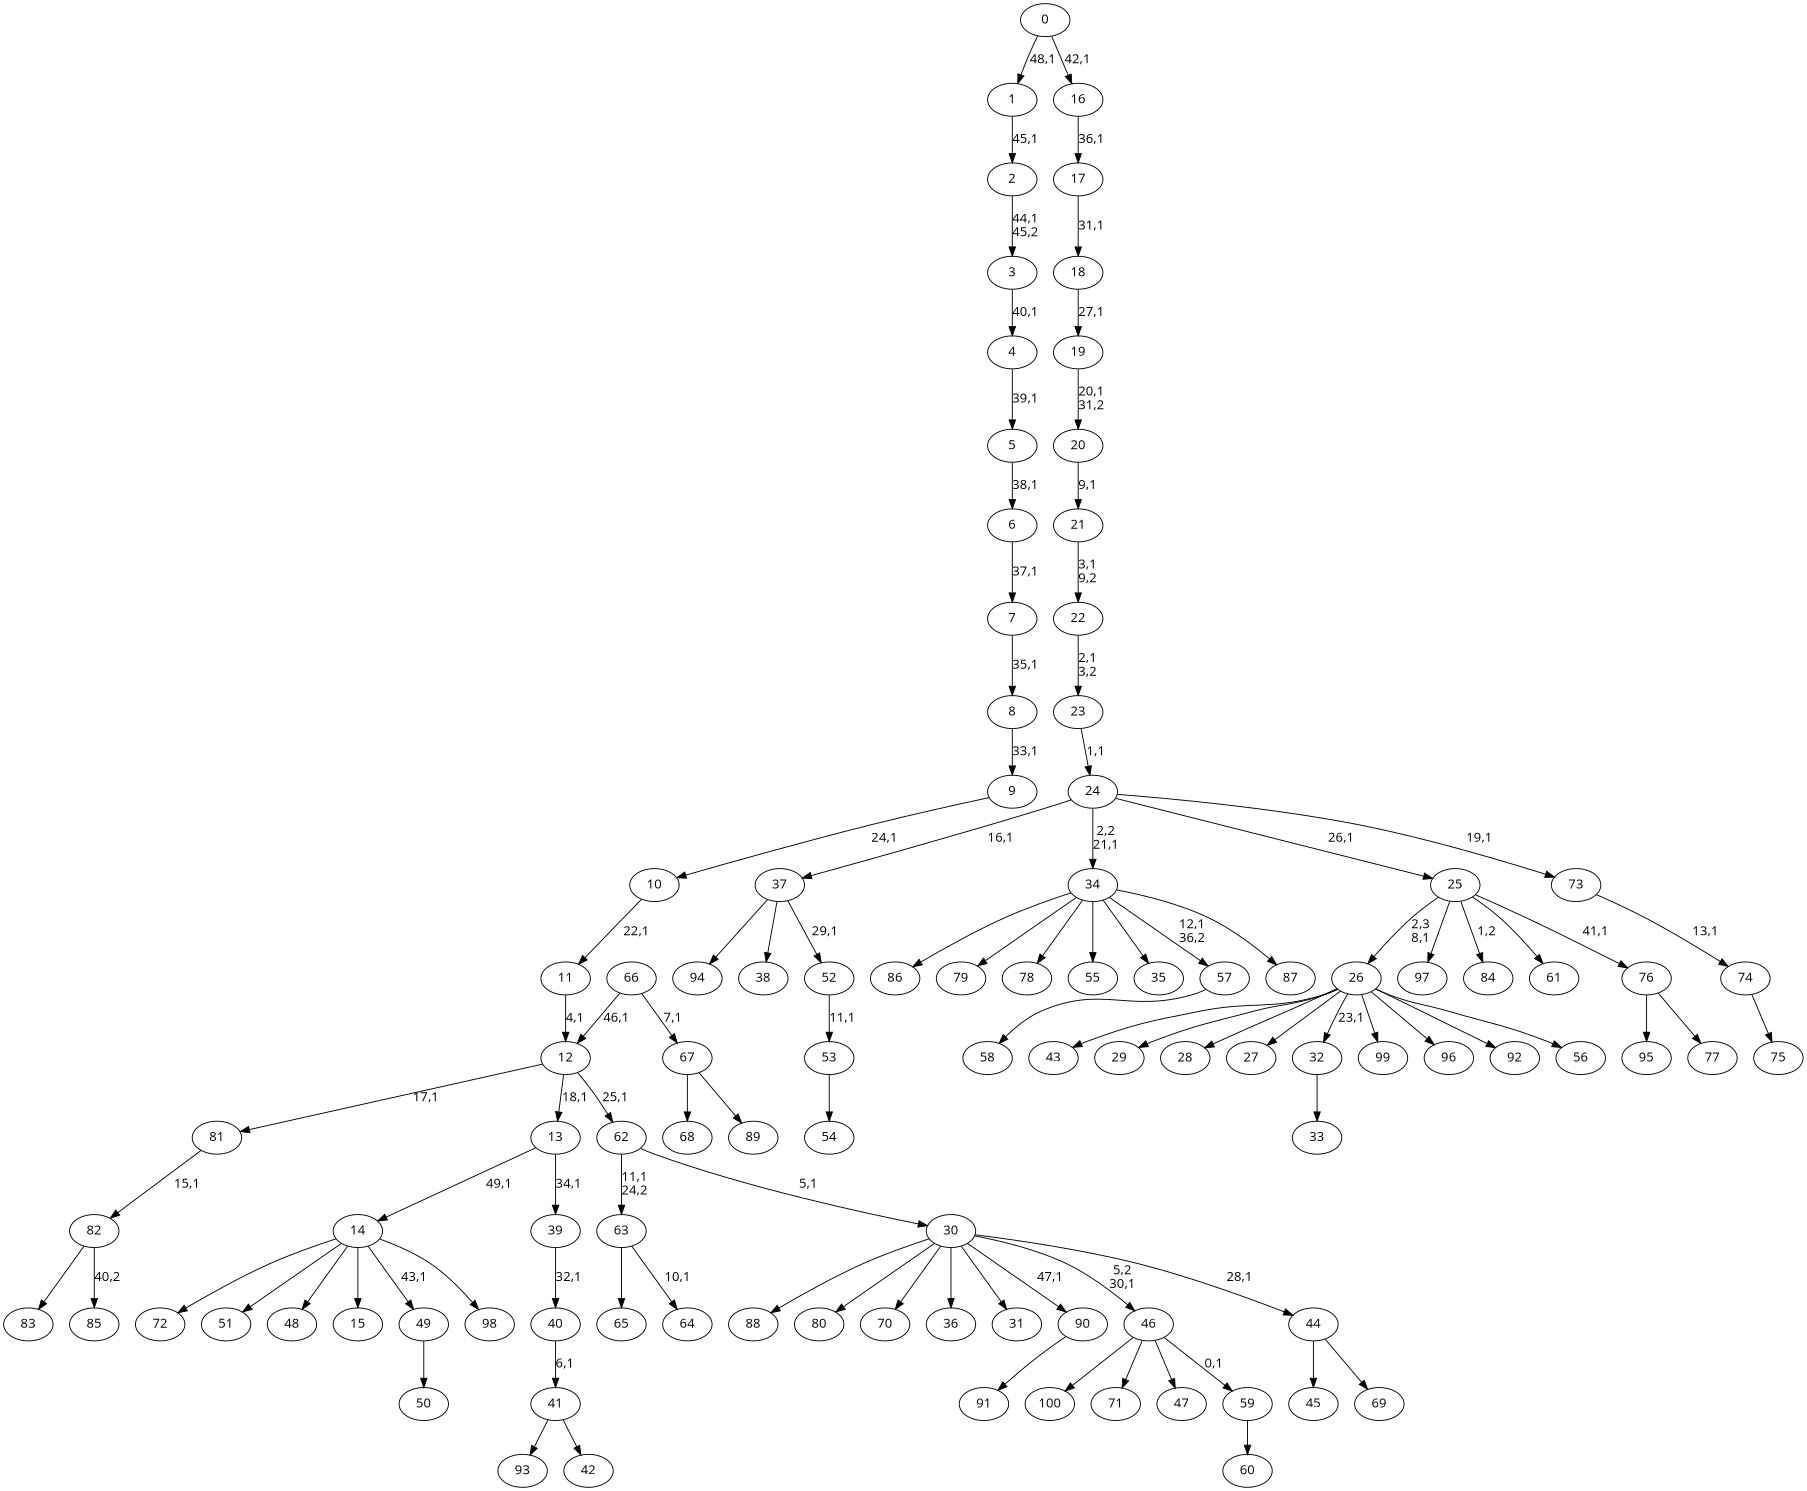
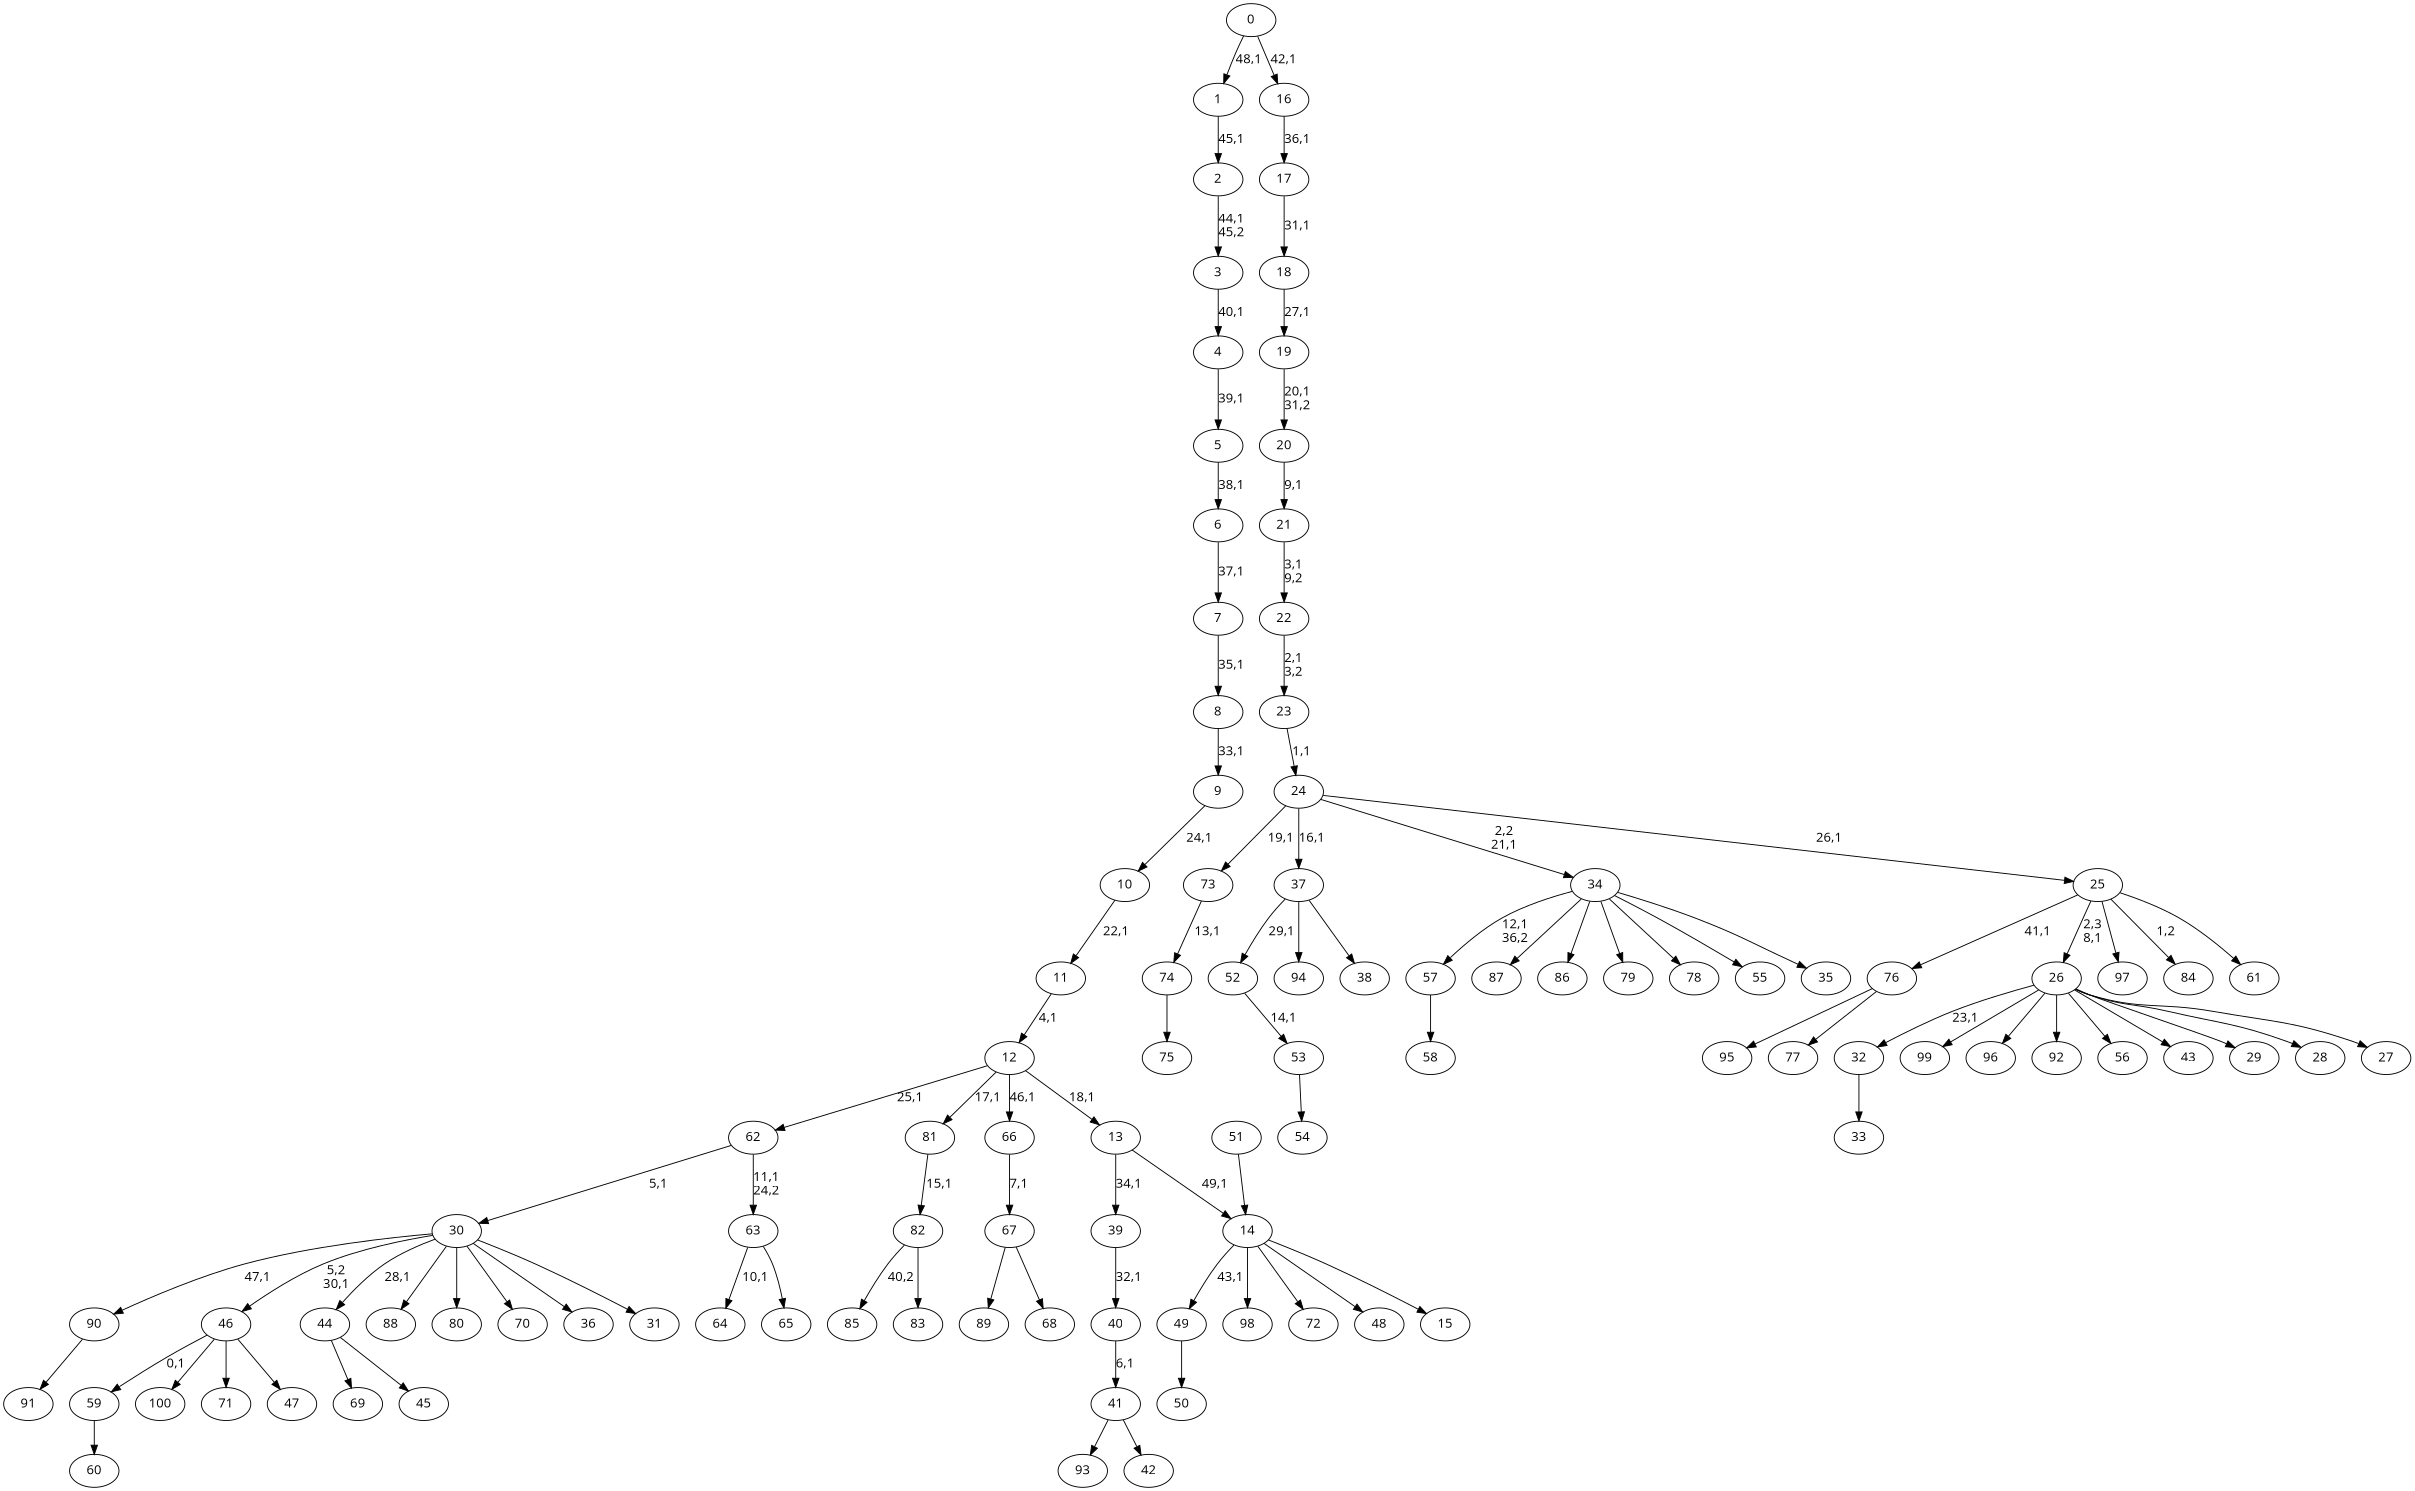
edge "66" -> "12": reversed
edge "52" -> "53": label "11,1" -> "14,1"
edge "14" -> "51": reversed
